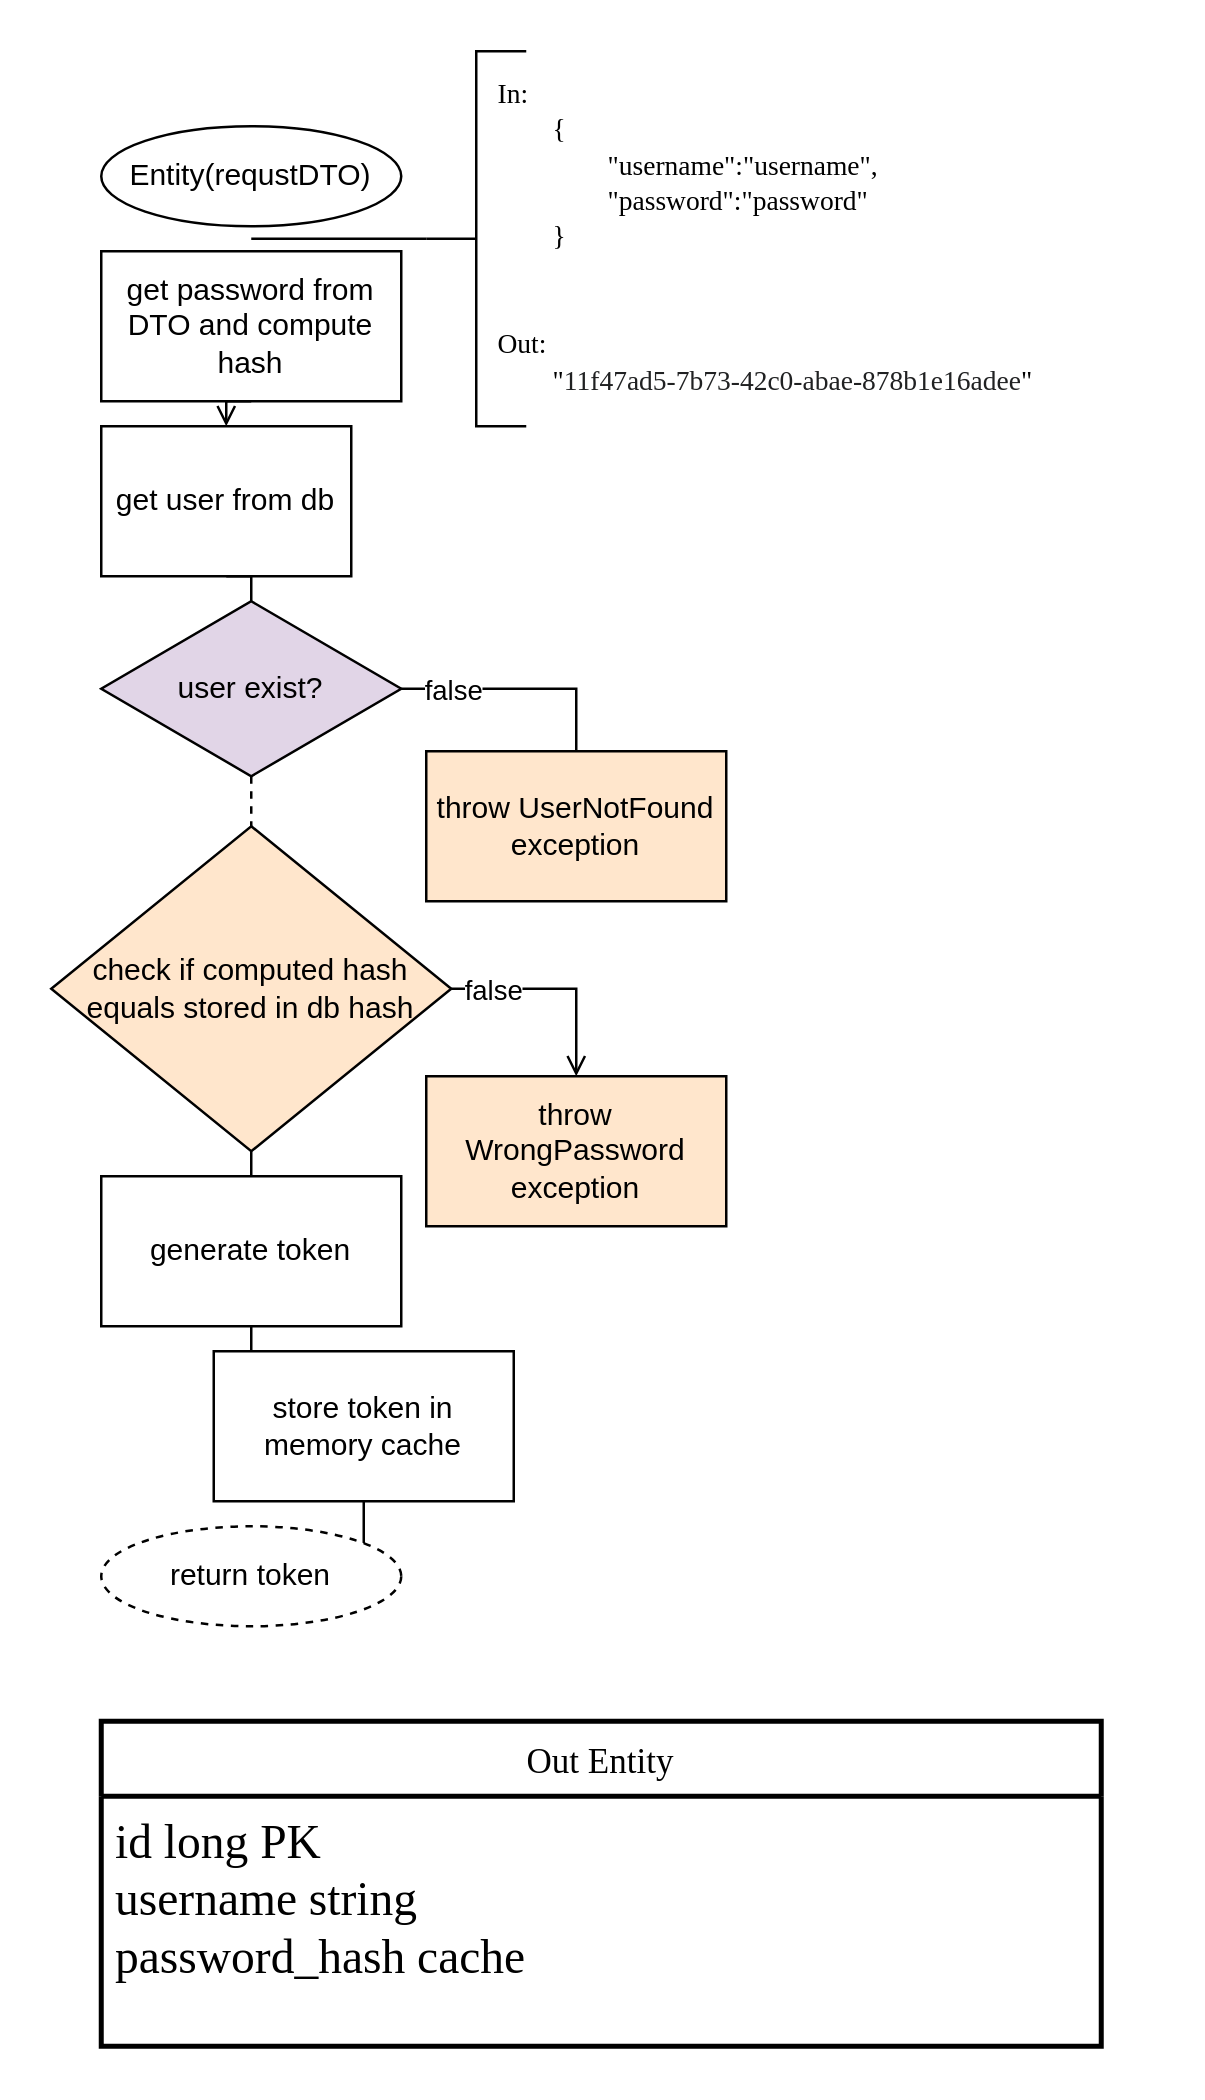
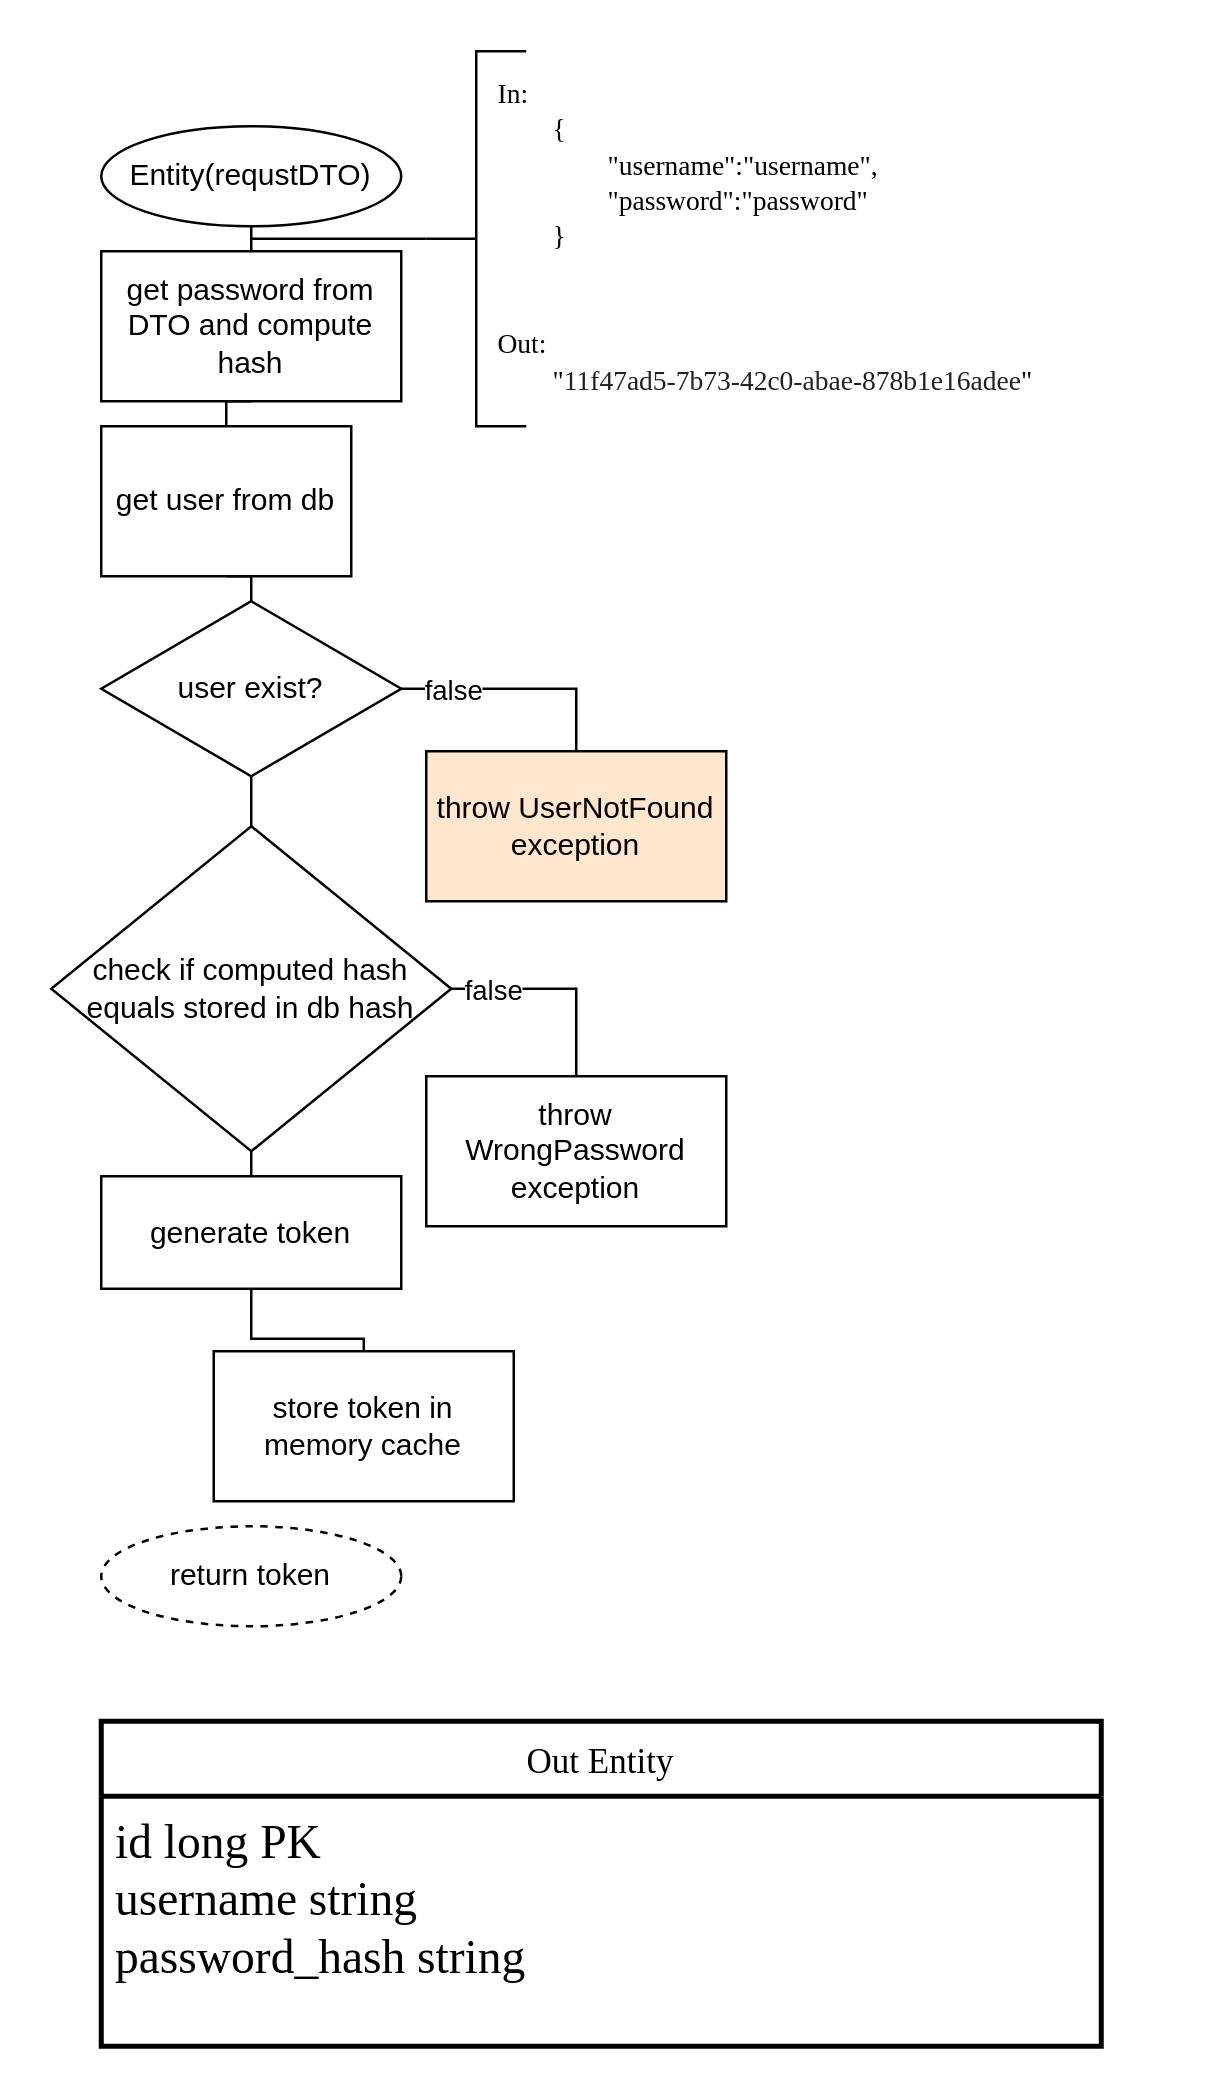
edge "Entity(requstDTO)" -- "get password from DTO and compute hash": added
edge "get password from DTO and compute hash" -> "get user from db": arrowhead open -> none
node "user exist?": fillcolor #e1d5e7 -> #ffffff
edge "user exist?" -- "check if computed hash equals stored in db hash": style dashed -> solid
node "check if computed hash equals stored in db hash": fillcolor #ffe6cc -> #ffffff
edge "check if computed hash equals stored in db hash" -> "throw WrongPassword exception": arrowhead open -> none
node "throw WrongPassword exception": fillcolor #ffe6cc -> #ffffff
node "generate token": size 300x150 -> 300x113
edge "store token in memory cache" -- "return token": removed
node "id long PK username string password_hash cache": label "id long PK username string password_hash cache" -> "id long PK username string password_hash string"
